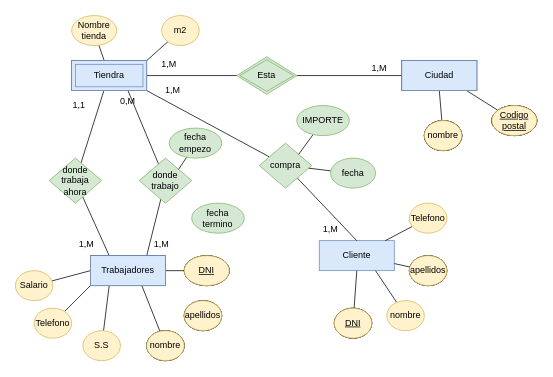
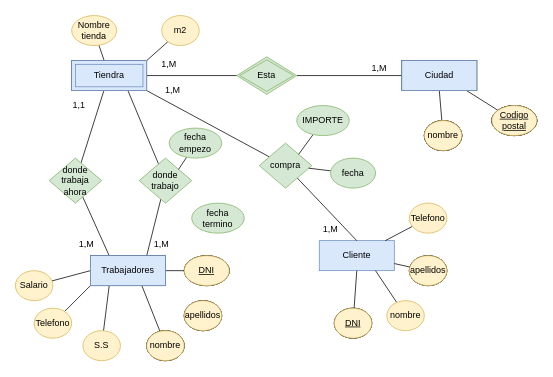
node "0,M": removed
